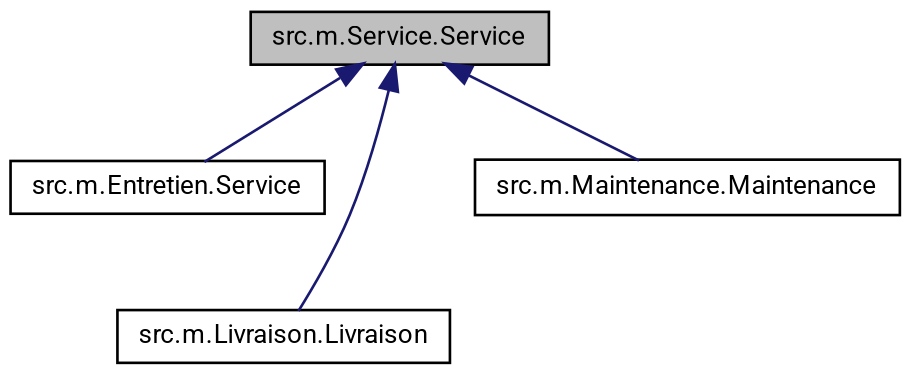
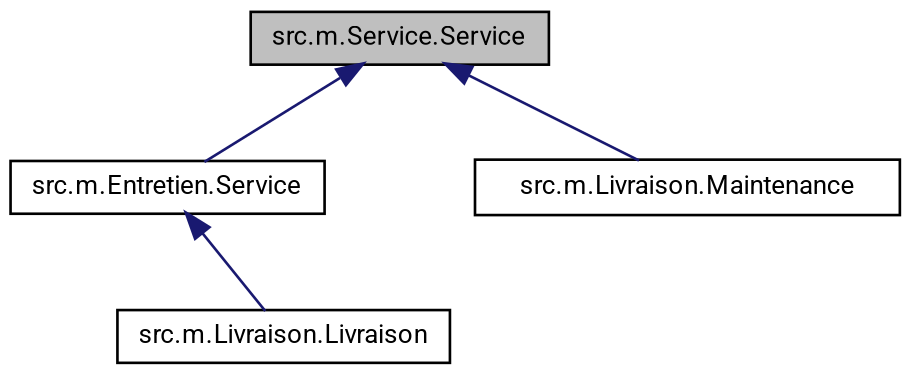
node "src.m.Maintenance.Maintenance": label "src.m.Maintenance.Maintenance" -> "src.m.Livraison.Maintenance"
edge "src.m.Livraison.Livraison" -> "src.m.Service.Service": now "src.m.Livraison.Livraison" -> "src.m.Entretien.Service"
